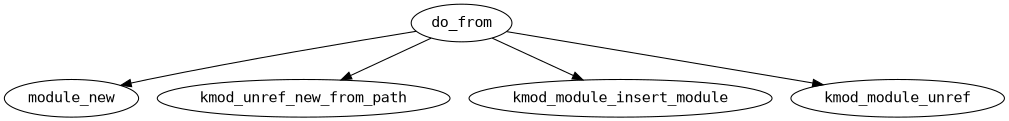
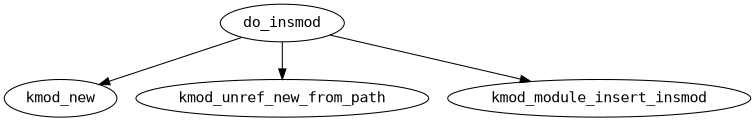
node "do_from": label "do_from" -> "do_insmod"
node "module_new": label "module_new" -> "kmod_new"
node "kmod_module_insert_module": label "kmod_module_insert_module" -> "kmod_module_insert_insmod"
node "kmod_module_unref": removed
